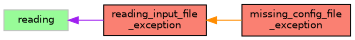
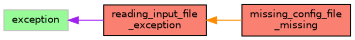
node "reading": label "reading" -> "exception"
node "missing_config_file _exception": label "missing_config_file _exception" -> "missing_config_file _missing"
